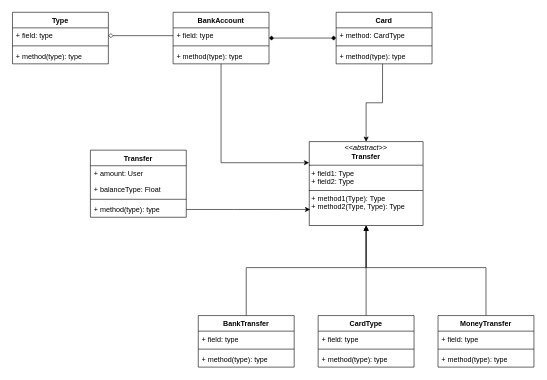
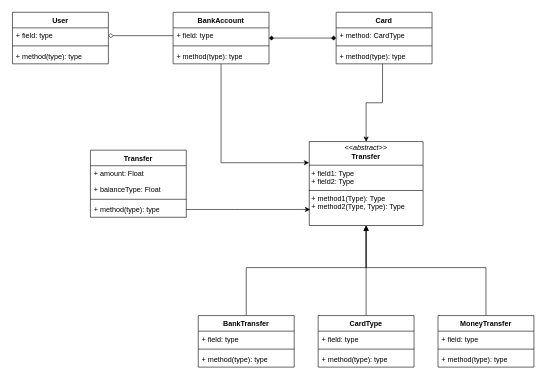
node "Type": label "Type" -> "User"
node "+ amount: User": label "+ amount: User" -> "+ amount: Float"
